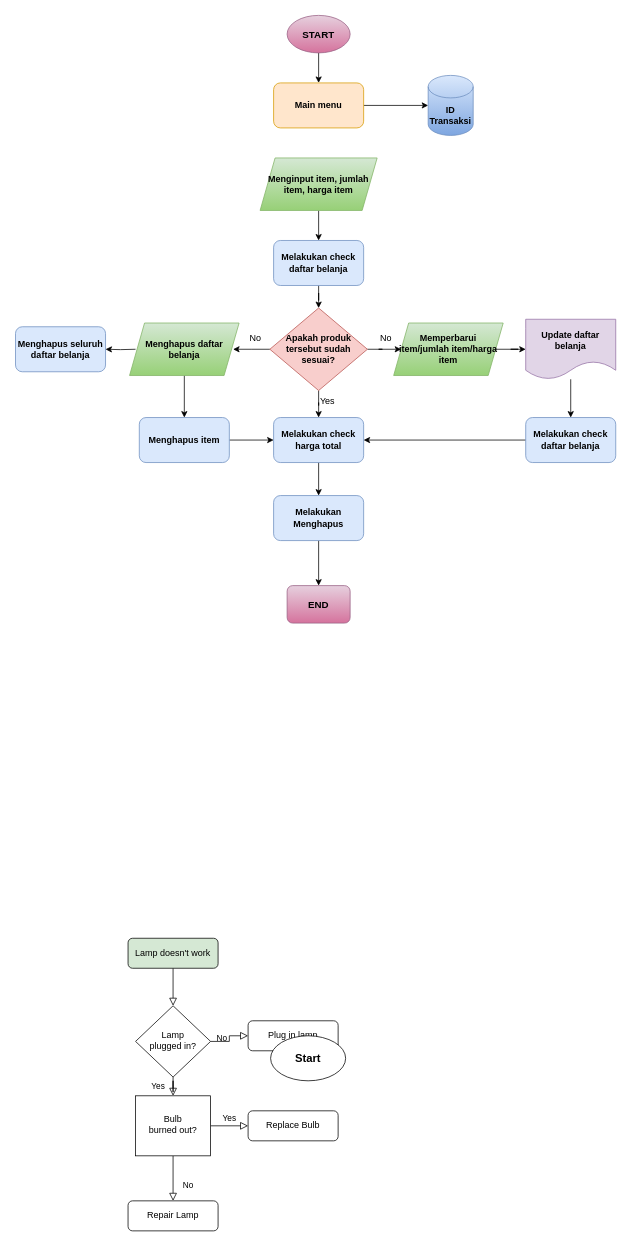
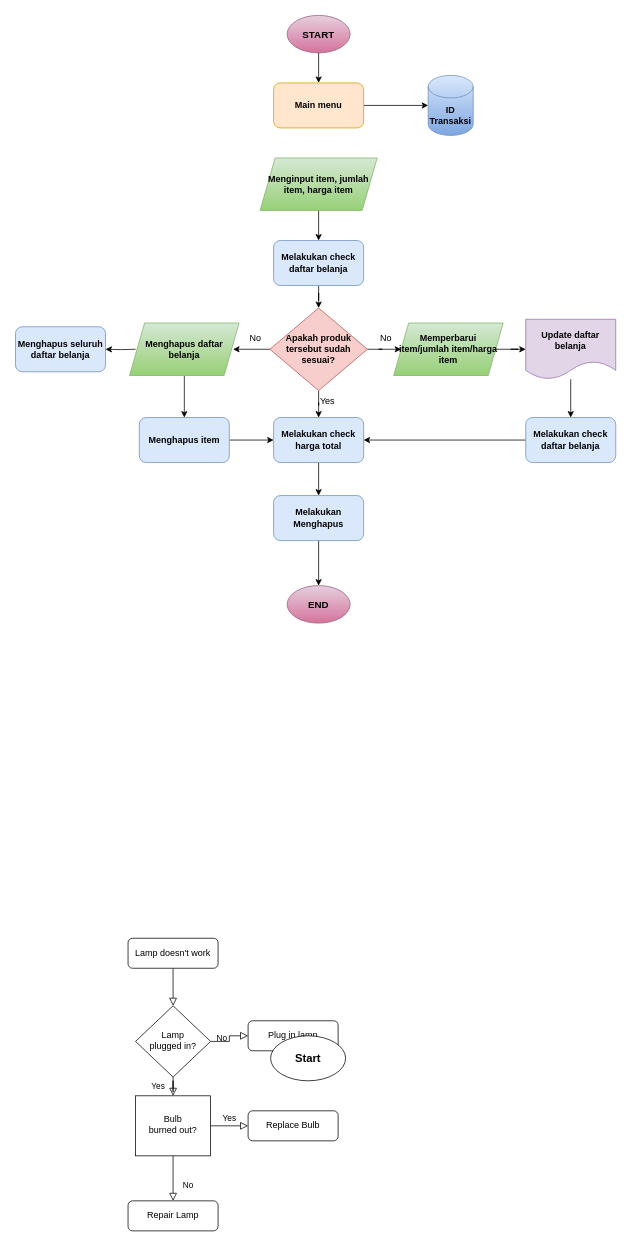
node "END": shape rounded rectangle -> ellipse
node "Lamp doesn't work": fillcolor #d5e8d4 -> #ffffff
